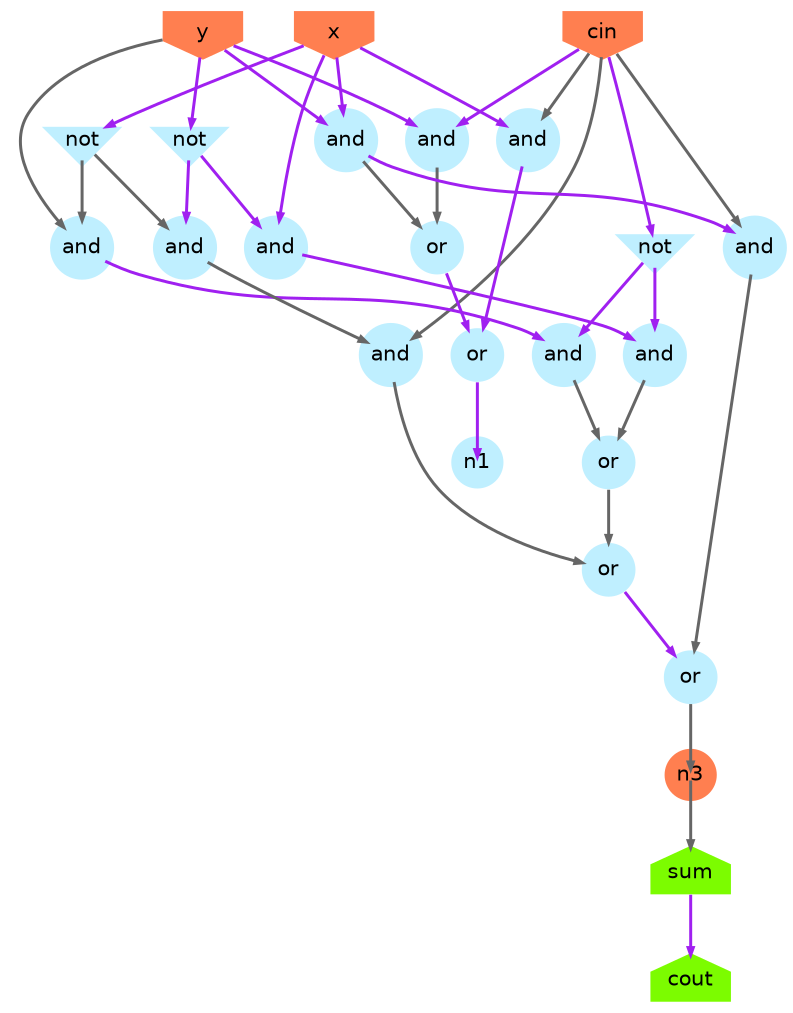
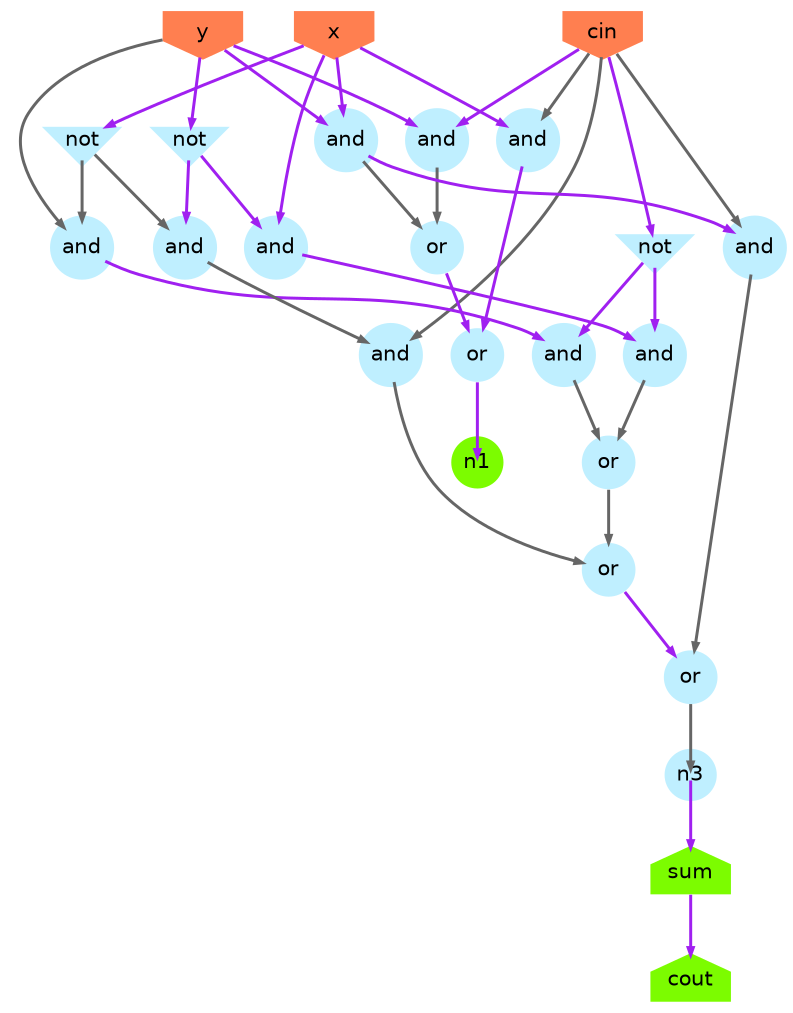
node "n1": fillcolor lightblue1 -> lawngreen
node "n3": fillcolor coral -> lightblue1
edge "n3" -> "sum": color gray40 -> purple
